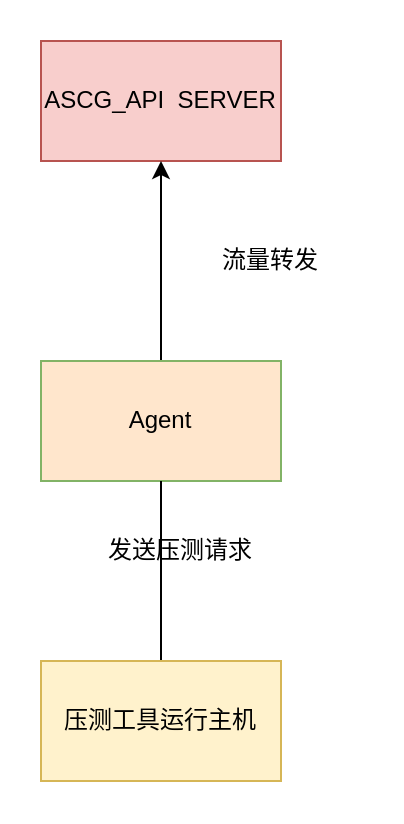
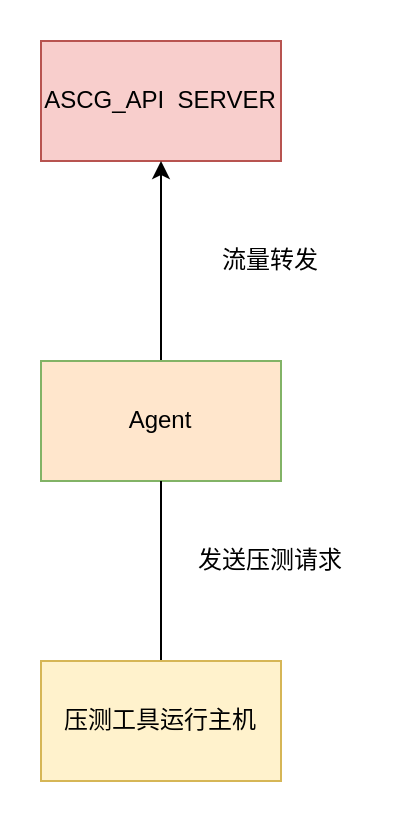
node "发送压测请求": moved (181, 551) -> (271, 561)
